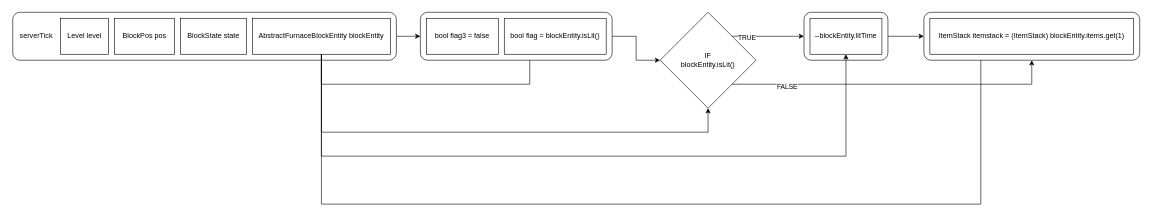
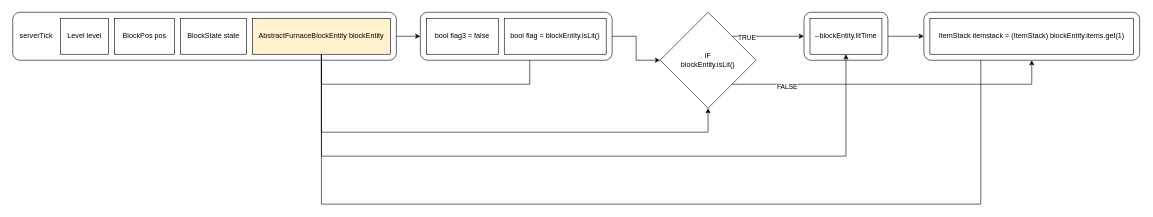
node "AbstractFurnaceBlockEntity blockEntity": fillcolor #ffffff -> #fff2cc
